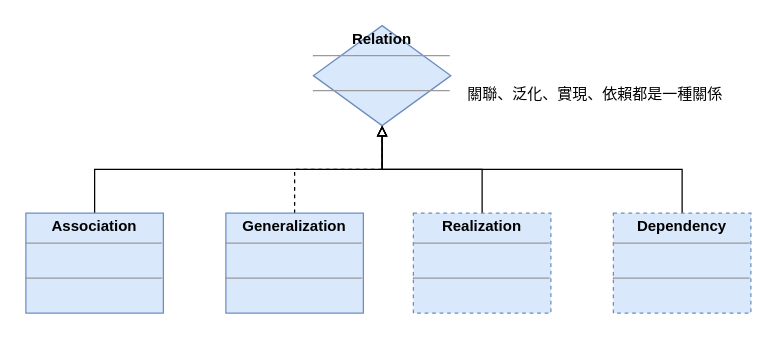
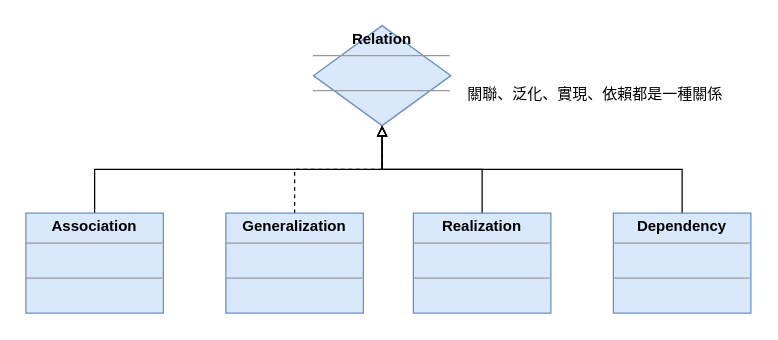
node "Realization": style dashed -> solid
node "Dependency": style dashed -> solid
